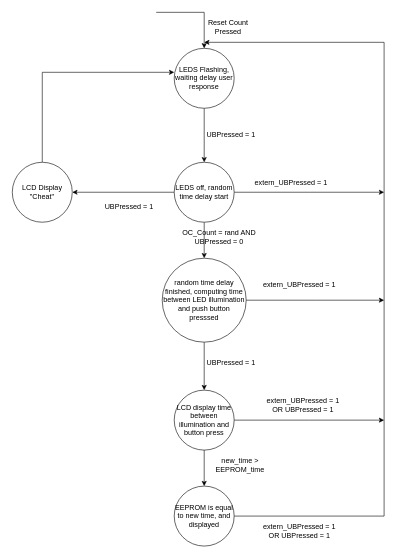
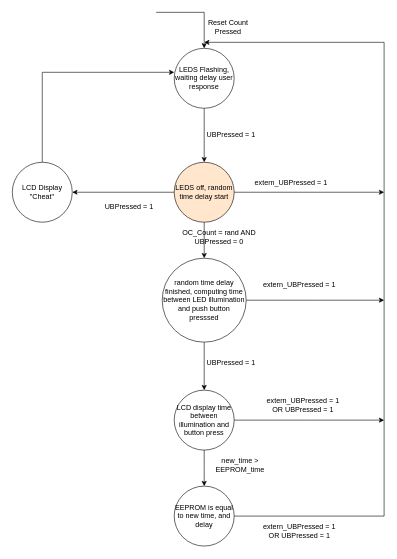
node "LEDS off, random time delay start": fillcolor #ffffff -> #ffe6cc
node "EEPROM is equal to new time, and displayed": label "EEPROM is equal to new time, and displayed" -> "EEPROM is equal to new time, and delay"
